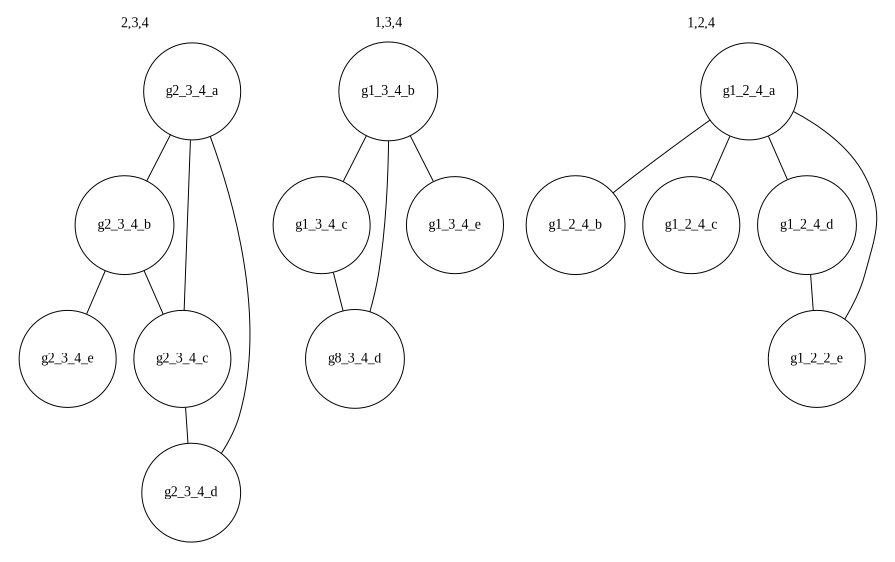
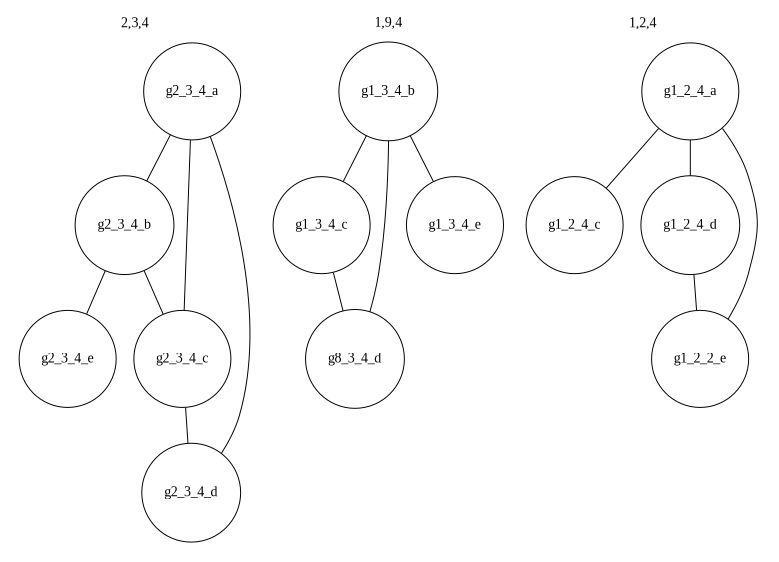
cluster "1,3,4": label "1,3,4" -> "1,9,4"
node "g1_2_4_b": removed
